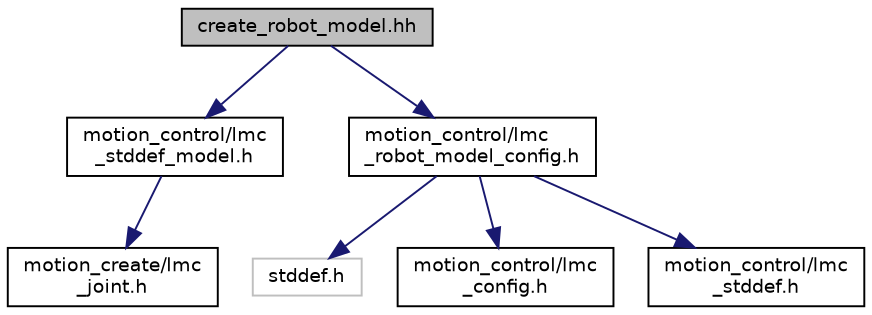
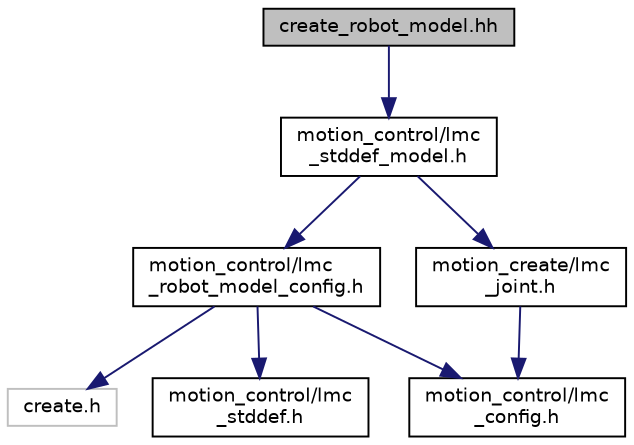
edge "create_robot_model.hh" -> "motion_control/lmc _robot_model_config.h": now "motion_control/lmc _stddef_model.h" -> "motion_control/lmc _robot_model_config.h"
node "stddef.h": label "stddef.h" -> "create.h"
edge "motion_create/lmc _joint.h" -> "motion_control/lmc _config.h": added
